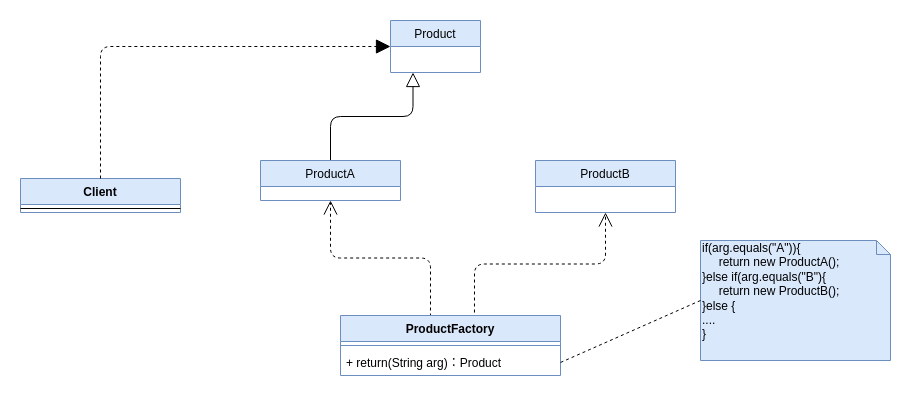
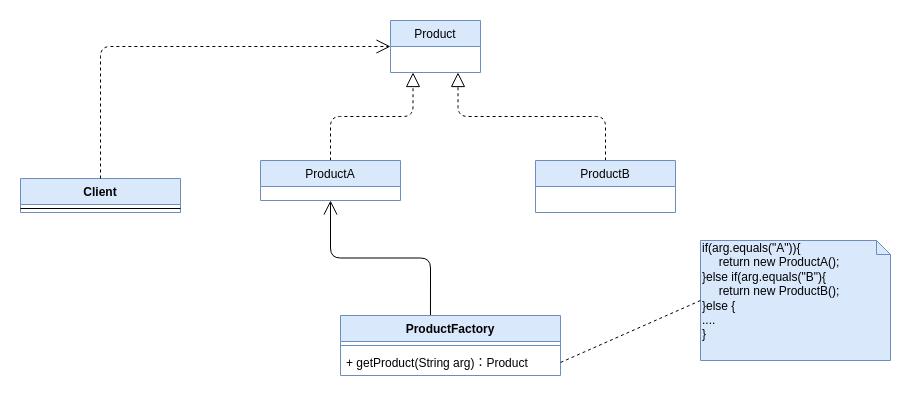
edge "Client" -> "Product": arrowhead block -> open
edge "ProductA" -> "Product": style solid -> dashed
edge "ProductB" -> "Product": added
edge "ProductFactory" -> "ProductA": style dashed -> solid
edge "ProductFactory" -> "ProductB": removed
node "+ return(String arg)：Product": label "+ return(String arg)：Product" -> "+ getProduct(String arg)：Product"
